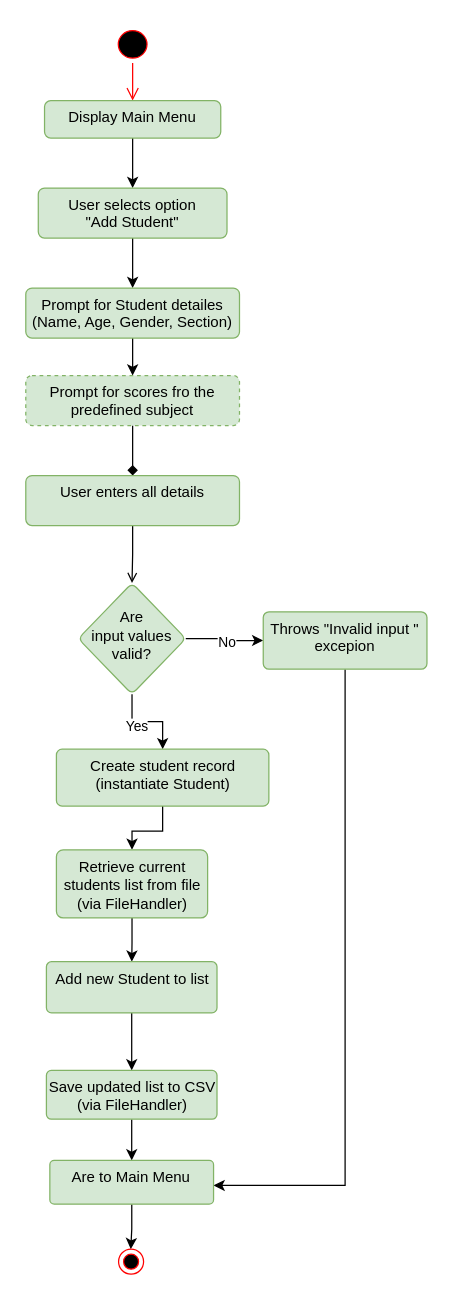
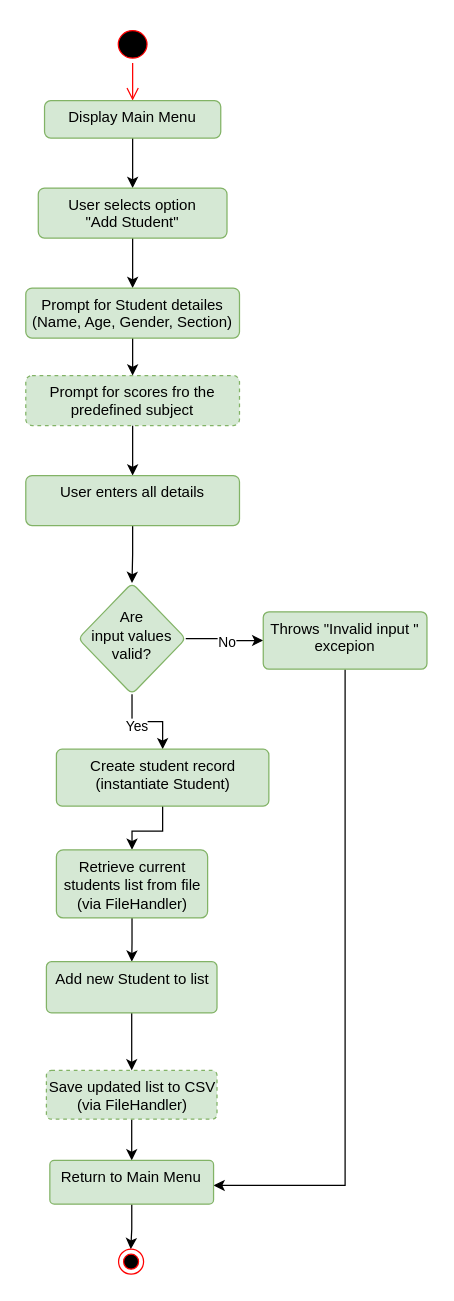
edge "Prompt for scores fro the predefined subject" -> "User enters all details": arrowhead diamond -> classic
edge "User enters all details" -> "Are input values valid?": arrowhead open -> classic
node "Save updated list to CSV (via FileHandler)": style solid -> dashed
node "Are to Main Menu": label "Are to Main Menu" -> "Return to Main Menu"
